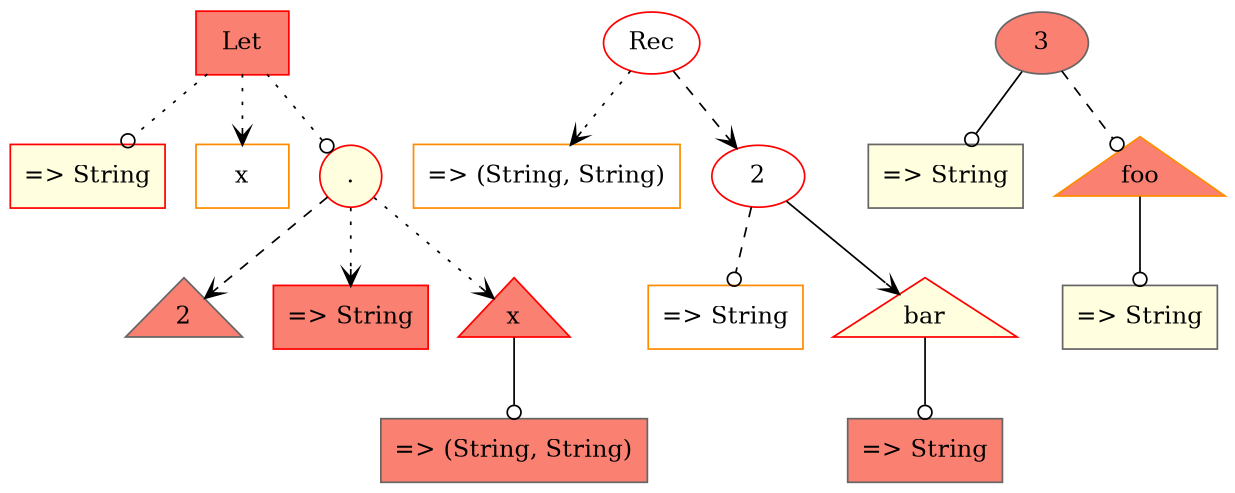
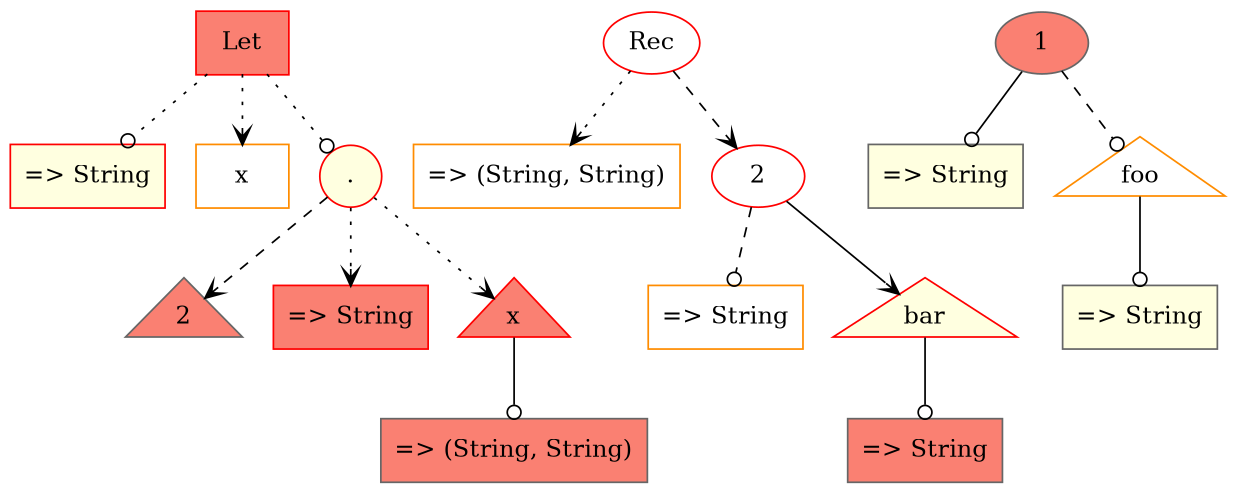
node "3": label "3" -> "1"
node "foo": fillcolor salmon -> white
